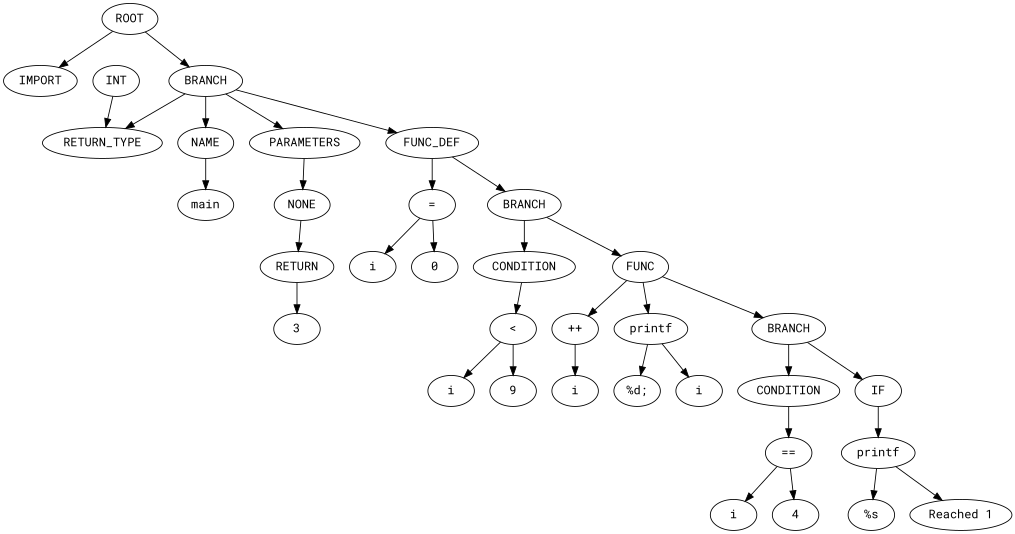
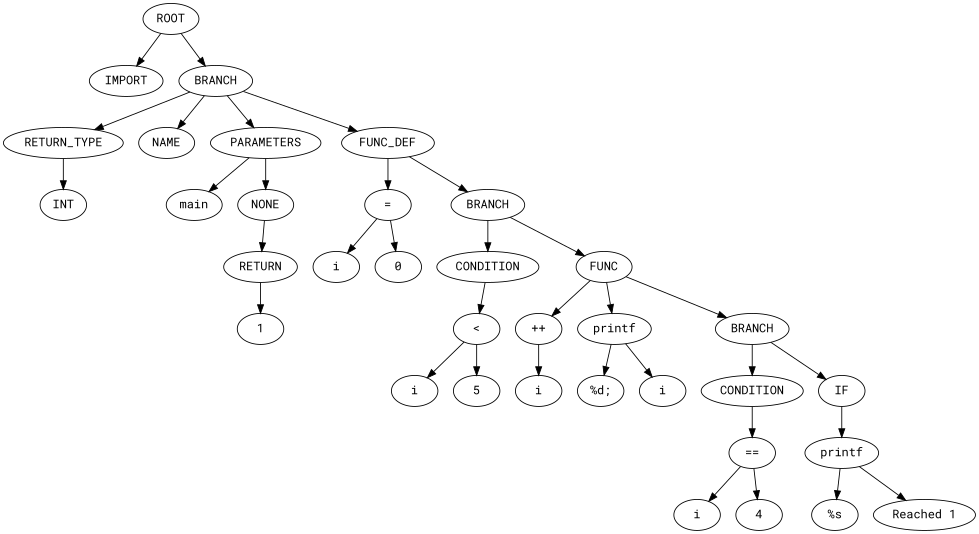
edge "INT" -> "RETURN_TYPE": reversed
edge "NAME" -> "main": now "PARAMETERS" -> "main"
node "3": label "3" -> "1"
node "9": label "9" -> "5"
